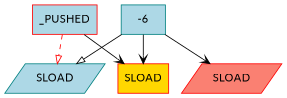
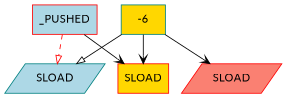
node "-6": fillcolor lightblue -> gold
